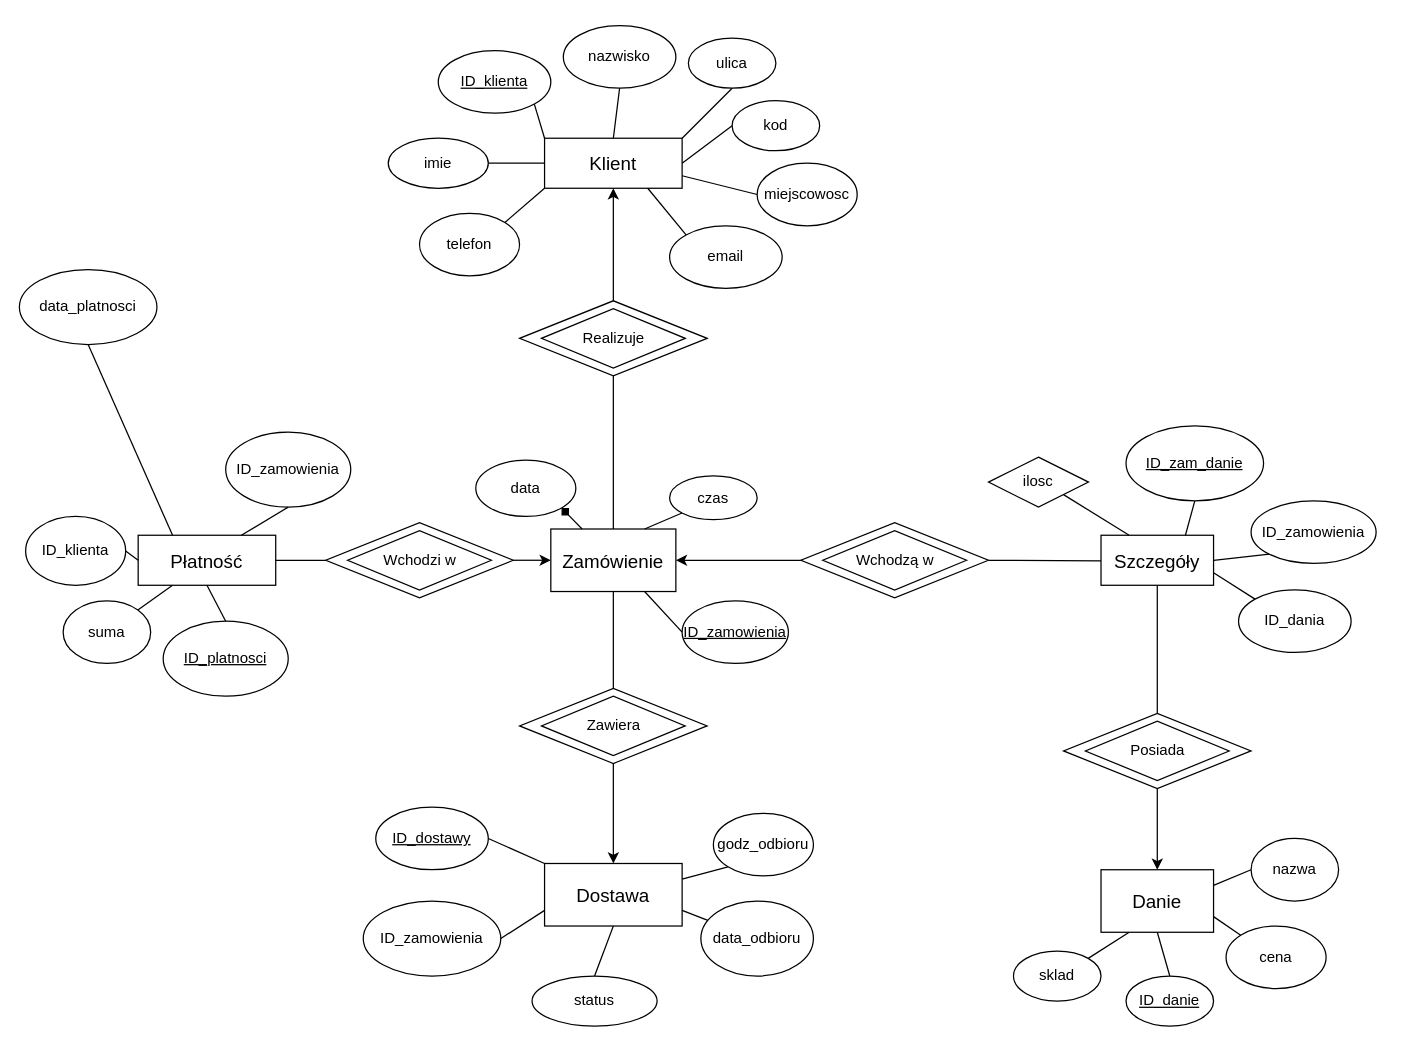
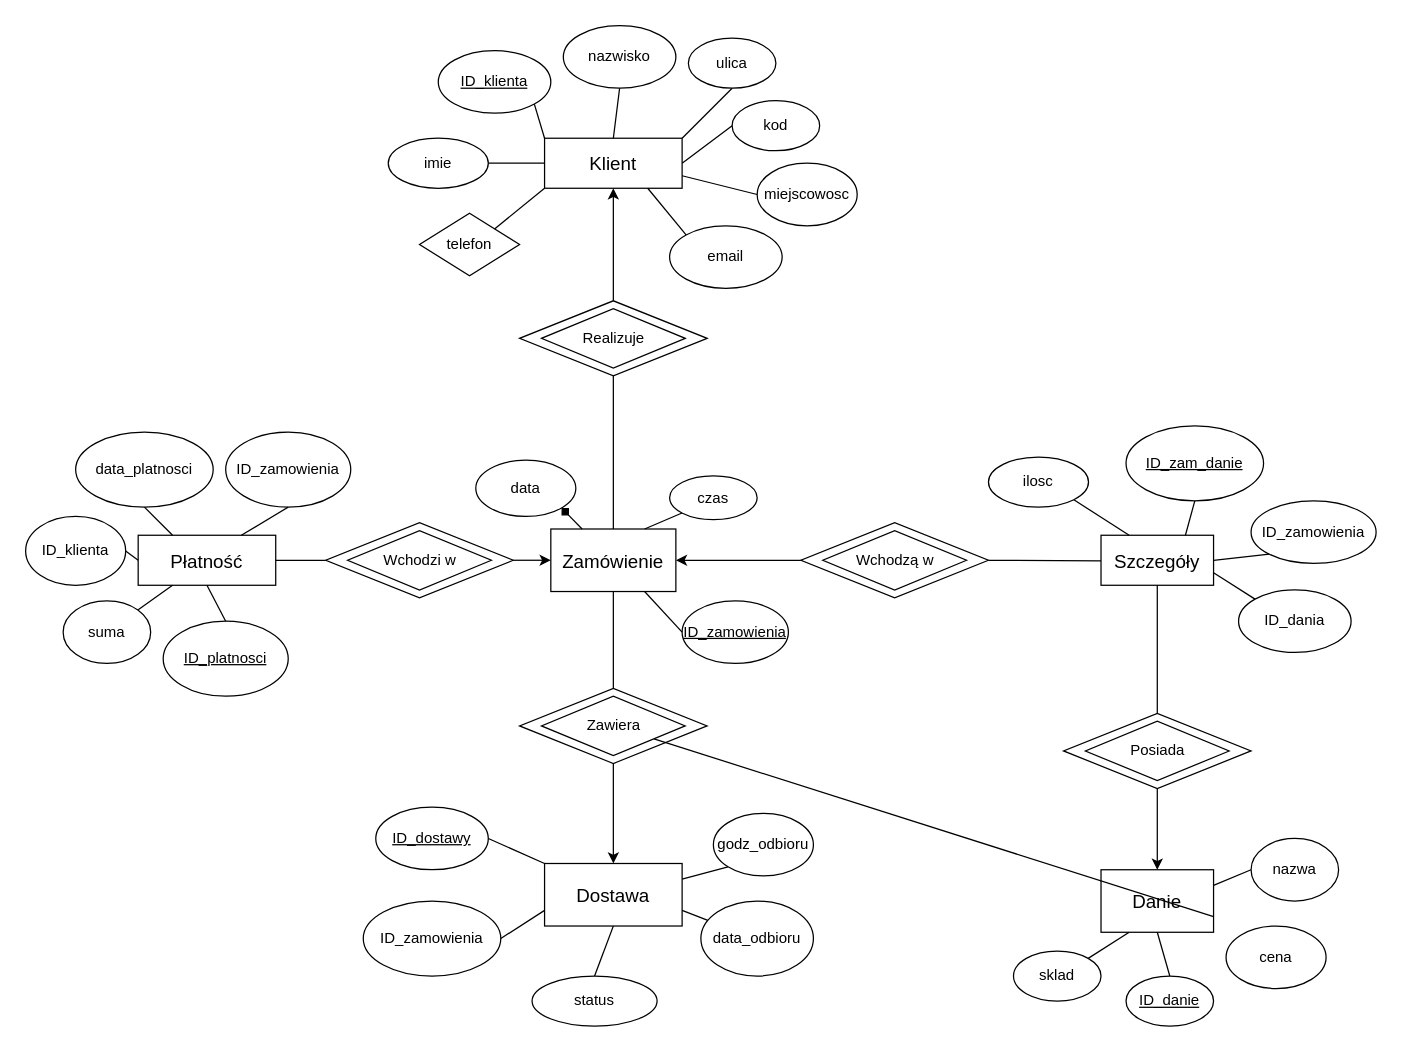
node "telefon": shape ellipse -> diamond
node "data_platnosci": moved (88, 307) -> (144, 469)
node "ilosc": shape diamond -> ellipse
edge "Danie" -- "cena": now "Danie" -- "Zawiera"
